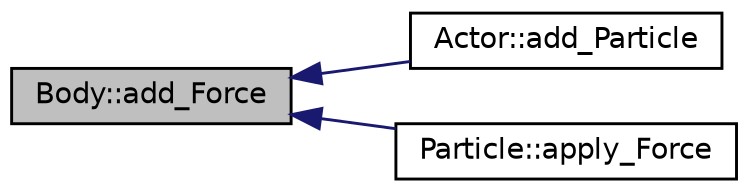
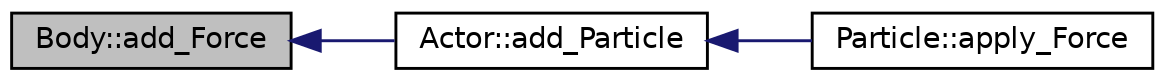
edge "Particle::apply_Force" -> "Body::add_Force": now "Particle::apply_Force" -> "Actor::add_Particle"
